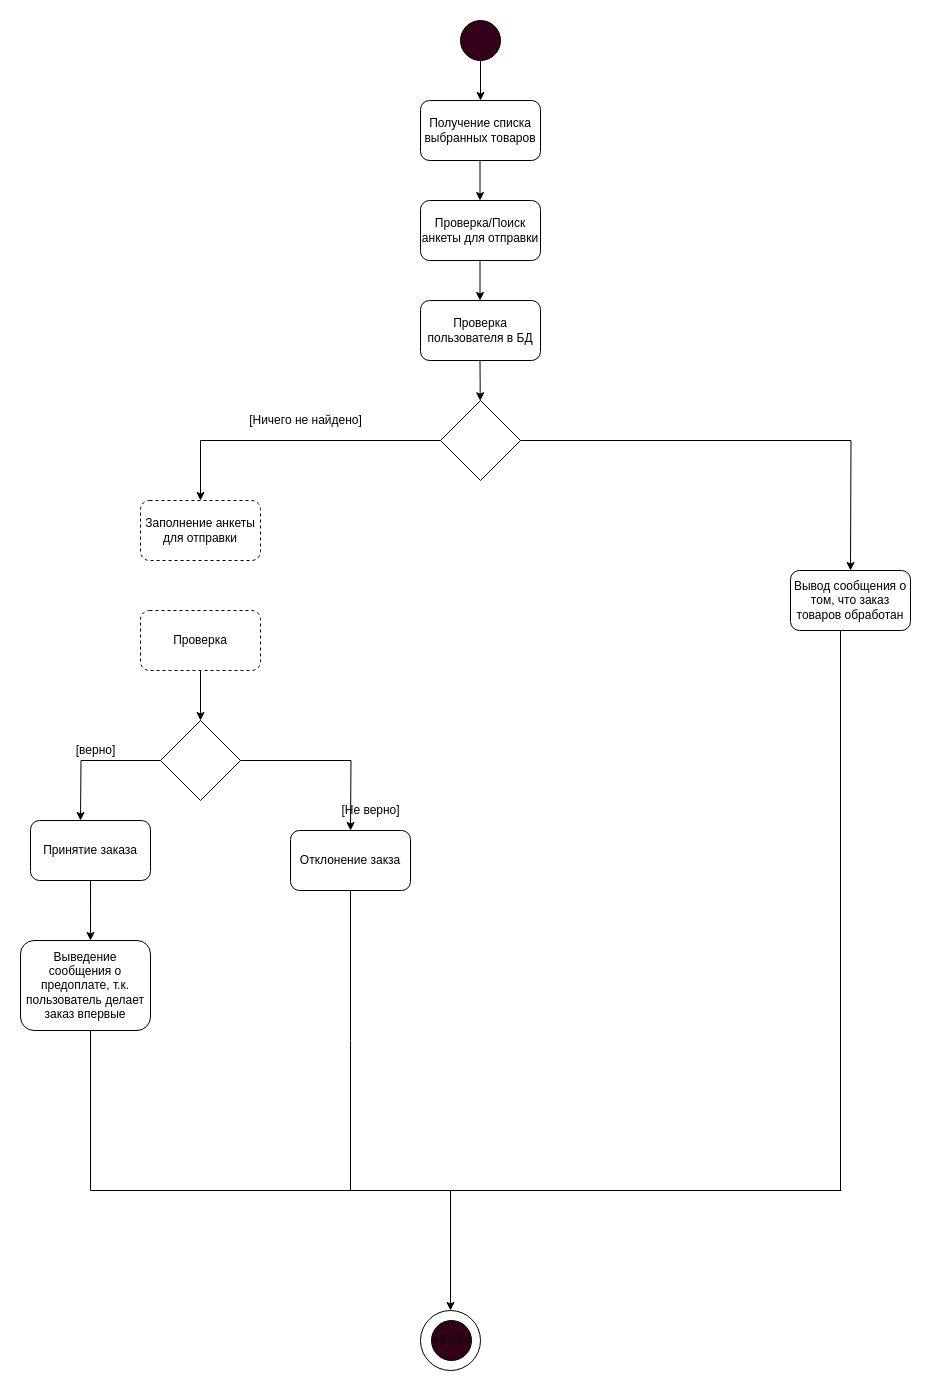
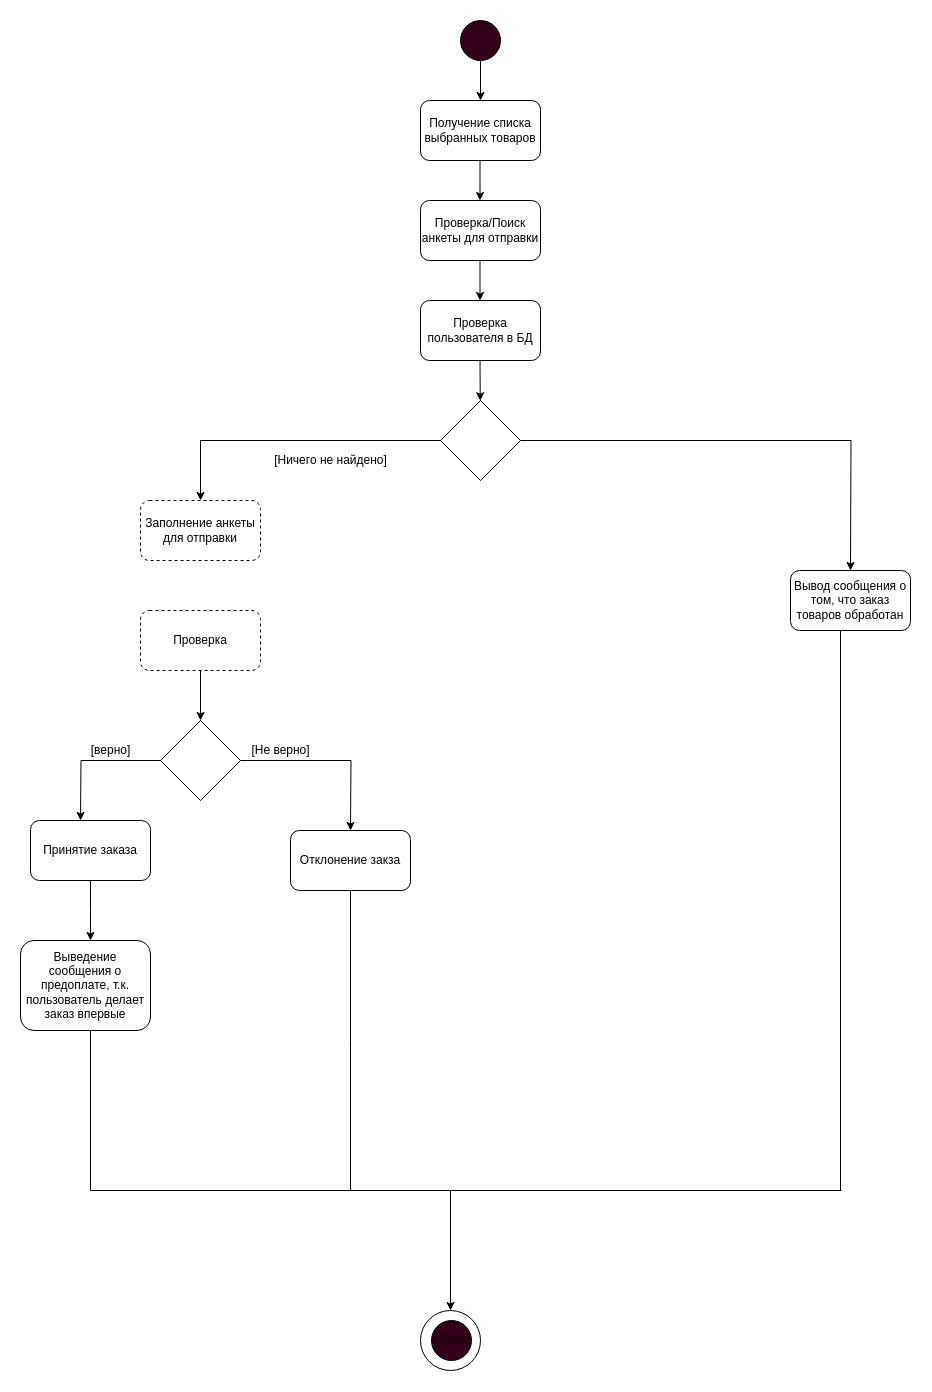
node "[Ничего не найдено]": moved (306, 421) -> (331, 461)
node "[верно]": moved (96, 751) -> (111, 751)
node "[Не верно]": moved (371, 811) -> (281, 751)
